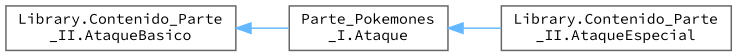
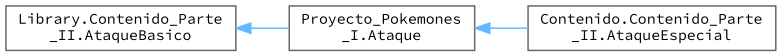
node "Parte_Pokemones _I.Ataque": label "Parte_Pokemones _I.Ataque" -> "Proyecto_Pokemones _I.Ataque"
node "Library.Contenido_Parte _II.AtaqueEspecial": label "Library.Contenido_Parte _II.AtaqueEspecial" -> "Contenido.Contenido_Parte _II.AtaqueEspecial"
